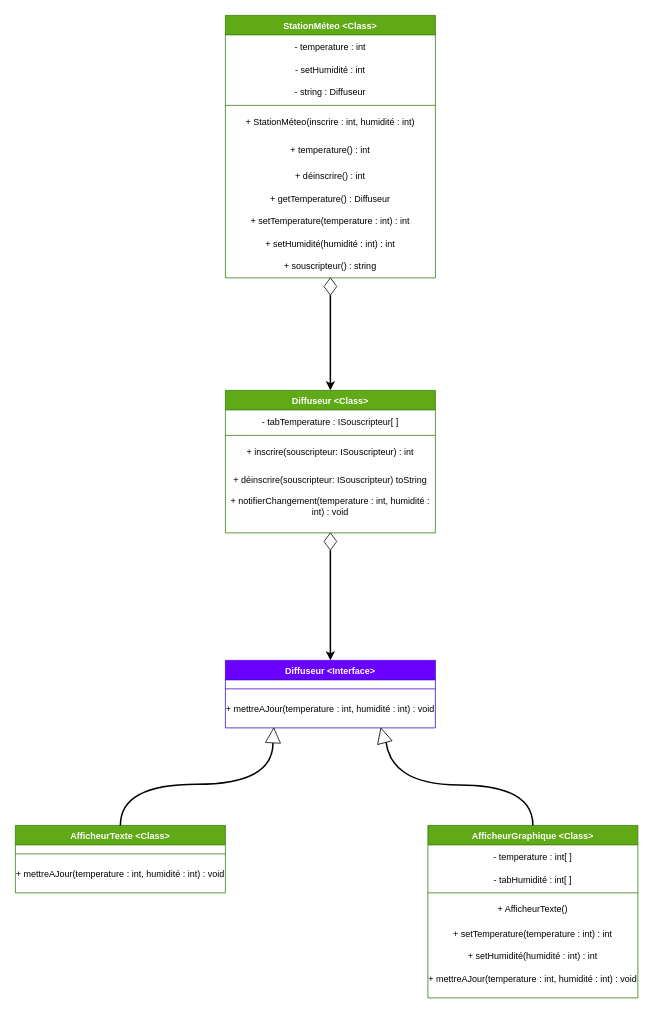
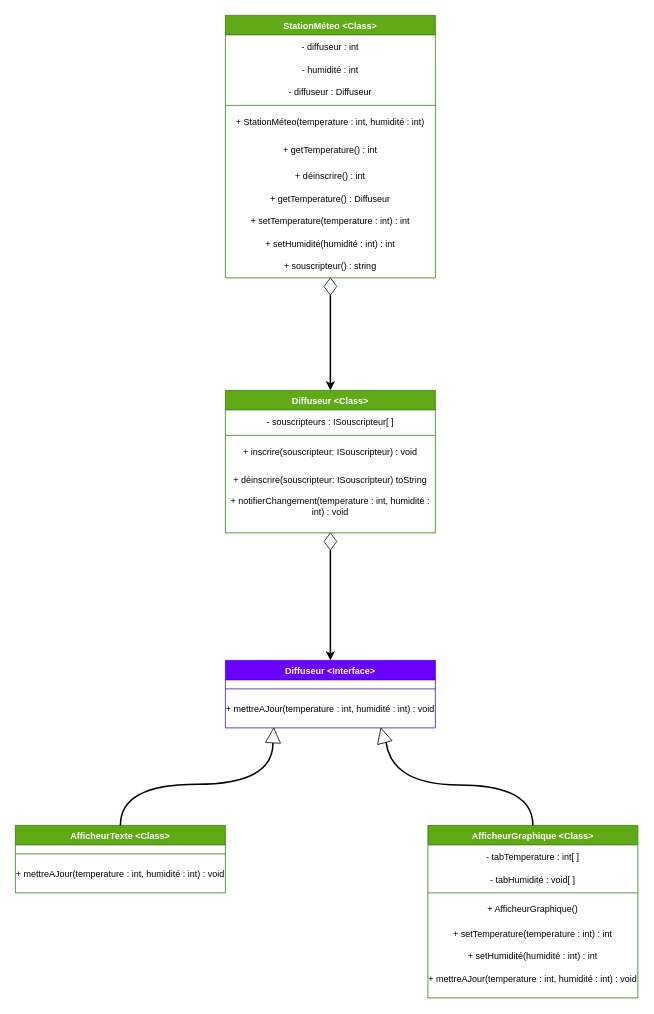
node "- temperature : int": label "- temperature : int" -> "- diffuseur : int"
node "- setHumidité : int": label "- setHumidité : int" -> "- humidité : int"
node "- string : Diffuseur": label "- string : Diffuseur" -> "- diffuseur : Diffuseur"
node "+ StationMéteo(inscrire : int, humidité : int)": label "+ StationMéteo(inscrire : int, humidité : int)" -> "+ StationMéteo(temperature : int, humidité : int)"
node "+ temperature() : int": label "+ temperature() : int" -> "+ getTemperature() : int"
node "- tabTemperature : ISouscripteur[ ]": label "- tabTemperature : ISouscripteur[ ]" -> "- souscripteurs : ISouscripteur[ ]"
node "+ inscrire(souscripteur: ISouscripteur) : int": label "+ inscrire(souscripteur: ISouscripteur) : int" -> "+ inscrire(souscripteur: ISouscripteur) : void"
node "- temperature : int[ ]": label "- temperature : int[ ]" -> "- tabTemperature : int[ ]"
node "- tabHumidité : int[ ]": label "- tabHumidité : int[ ]" -> "- tabHumidité : void[ ]"
node "+ AfficheurTexte()": label "+ AfficheurTexte()" -> "+ AfficheurGraphique()"
